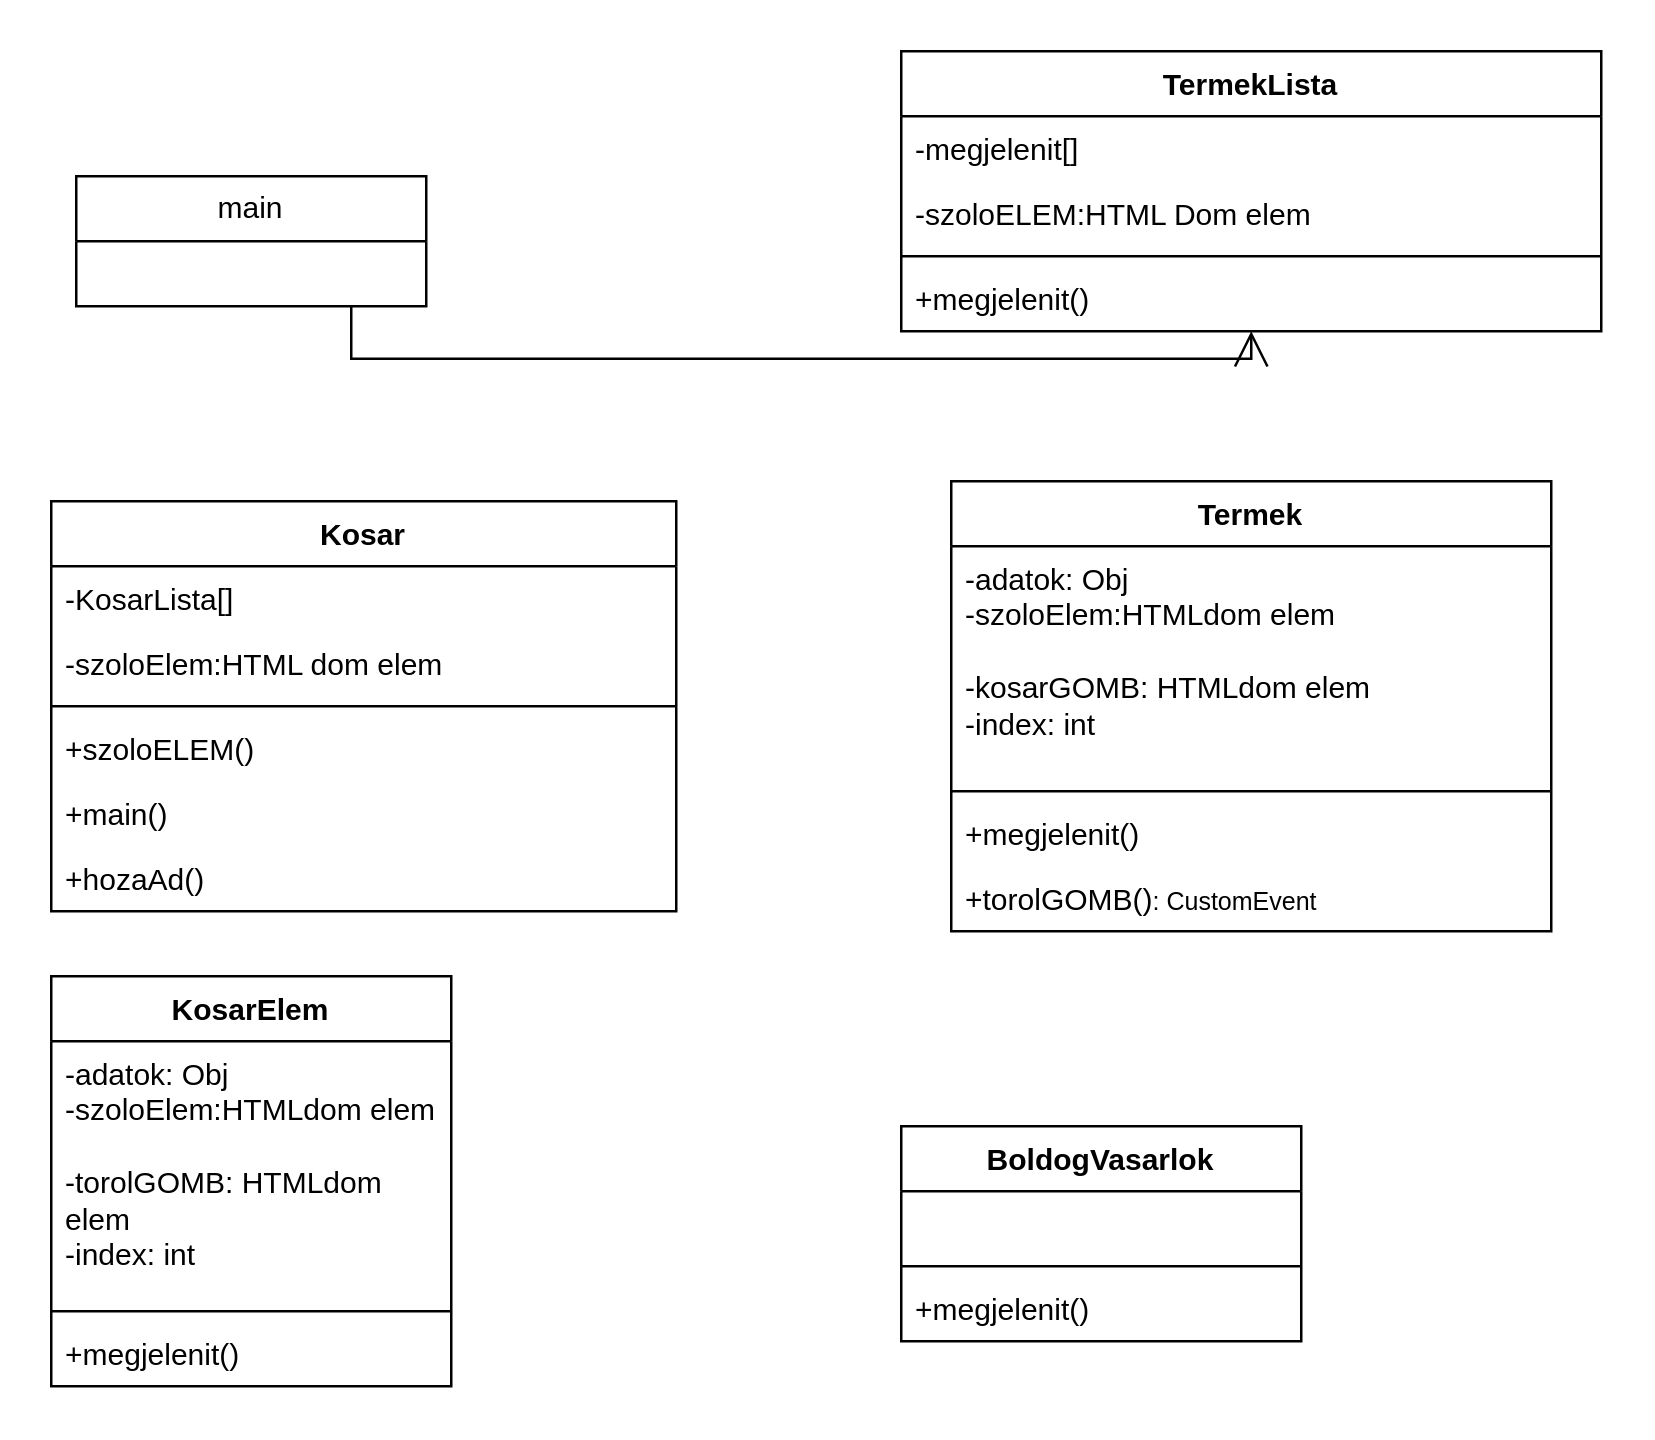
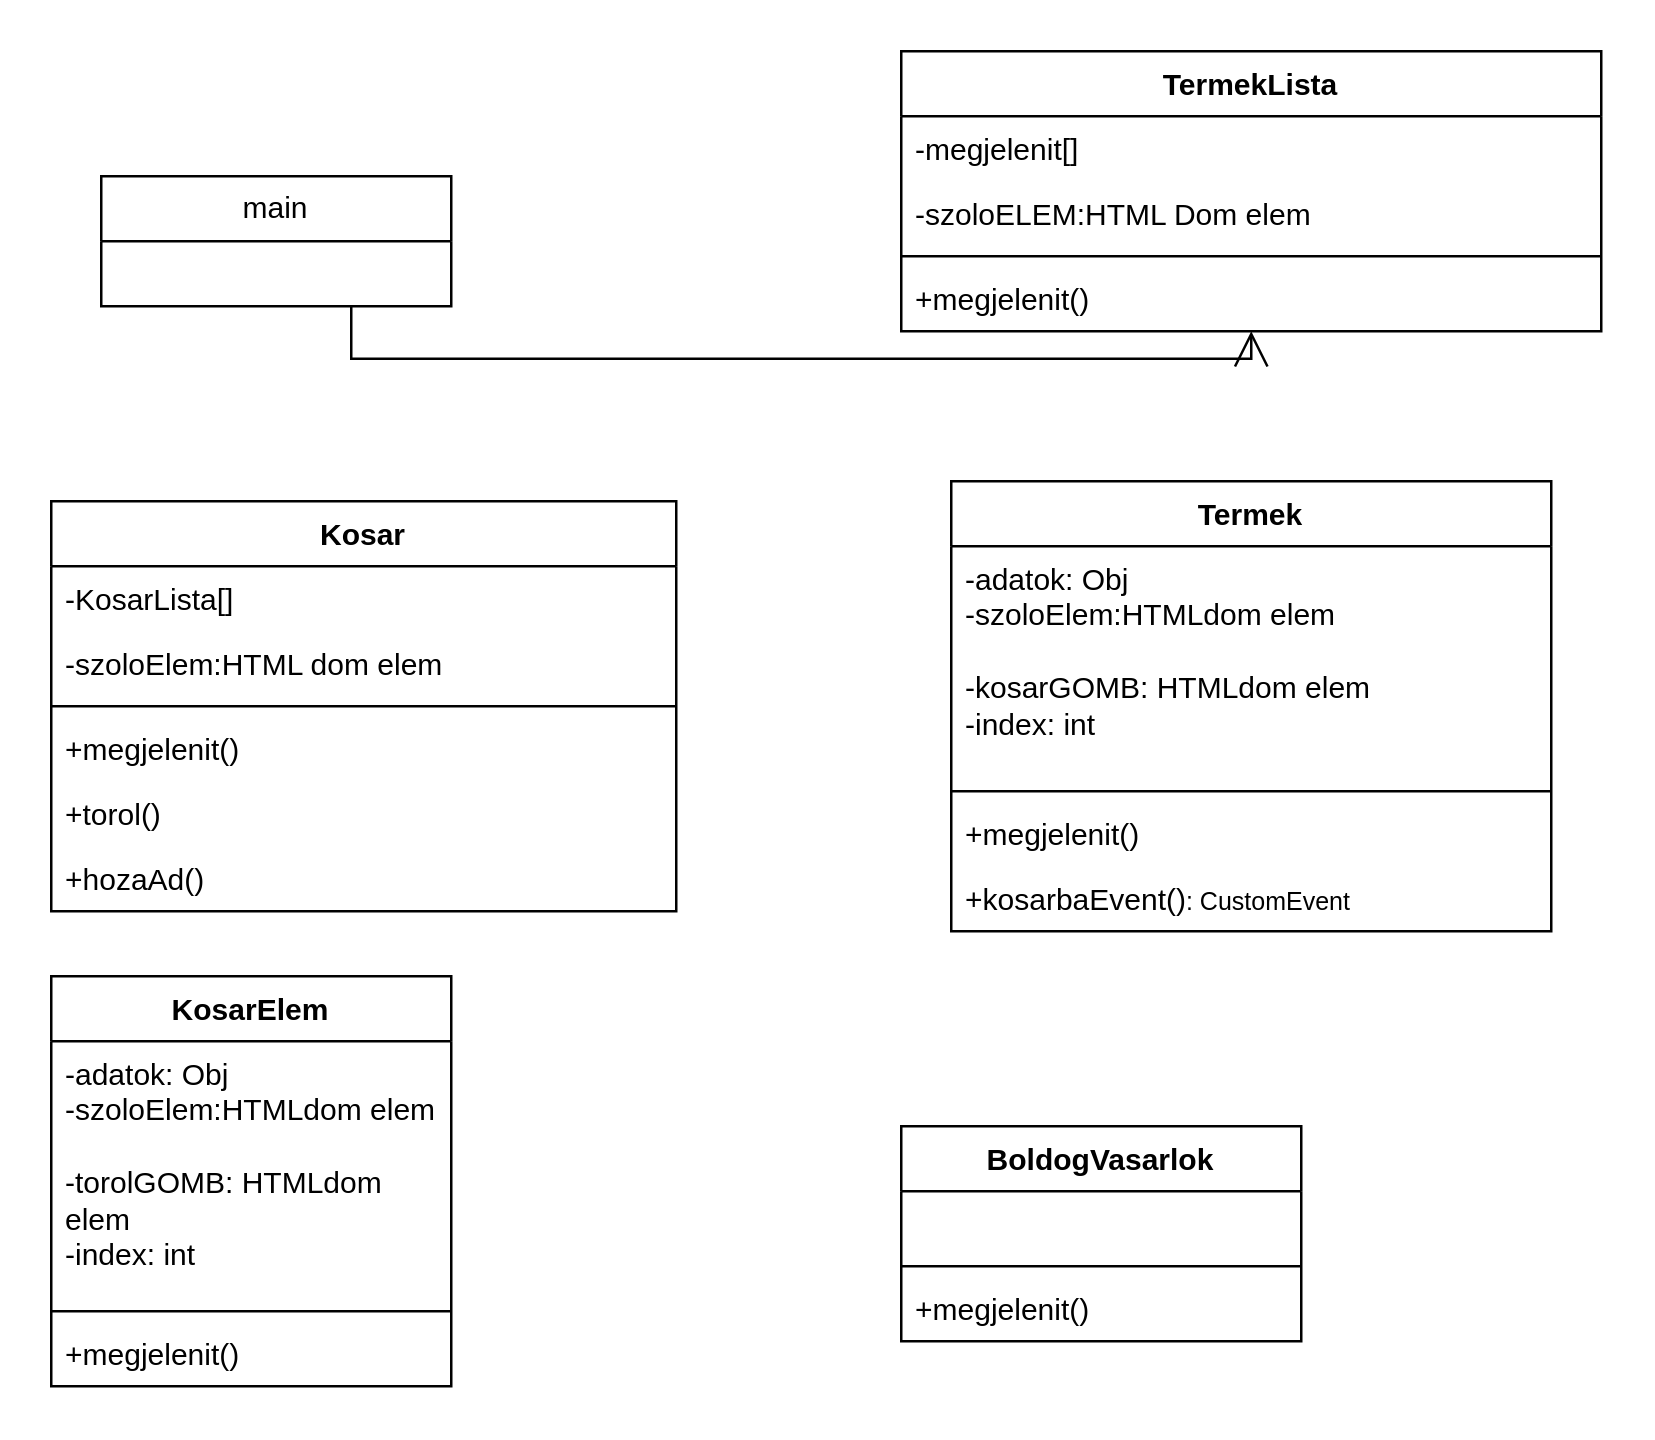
node "main": moved (251, 241) -> (276, 241)
node "+szoloELEM() +": label "+szoloELEM() +" -> "+megjelenit() +"
node "+main()": label "+main()" -> "+torol()"
node "+torolGOMB(): CustomEvent": label "+torolGOMB(): CustomEvent" -> "+kosarbaEvent(): CustomEvent"
